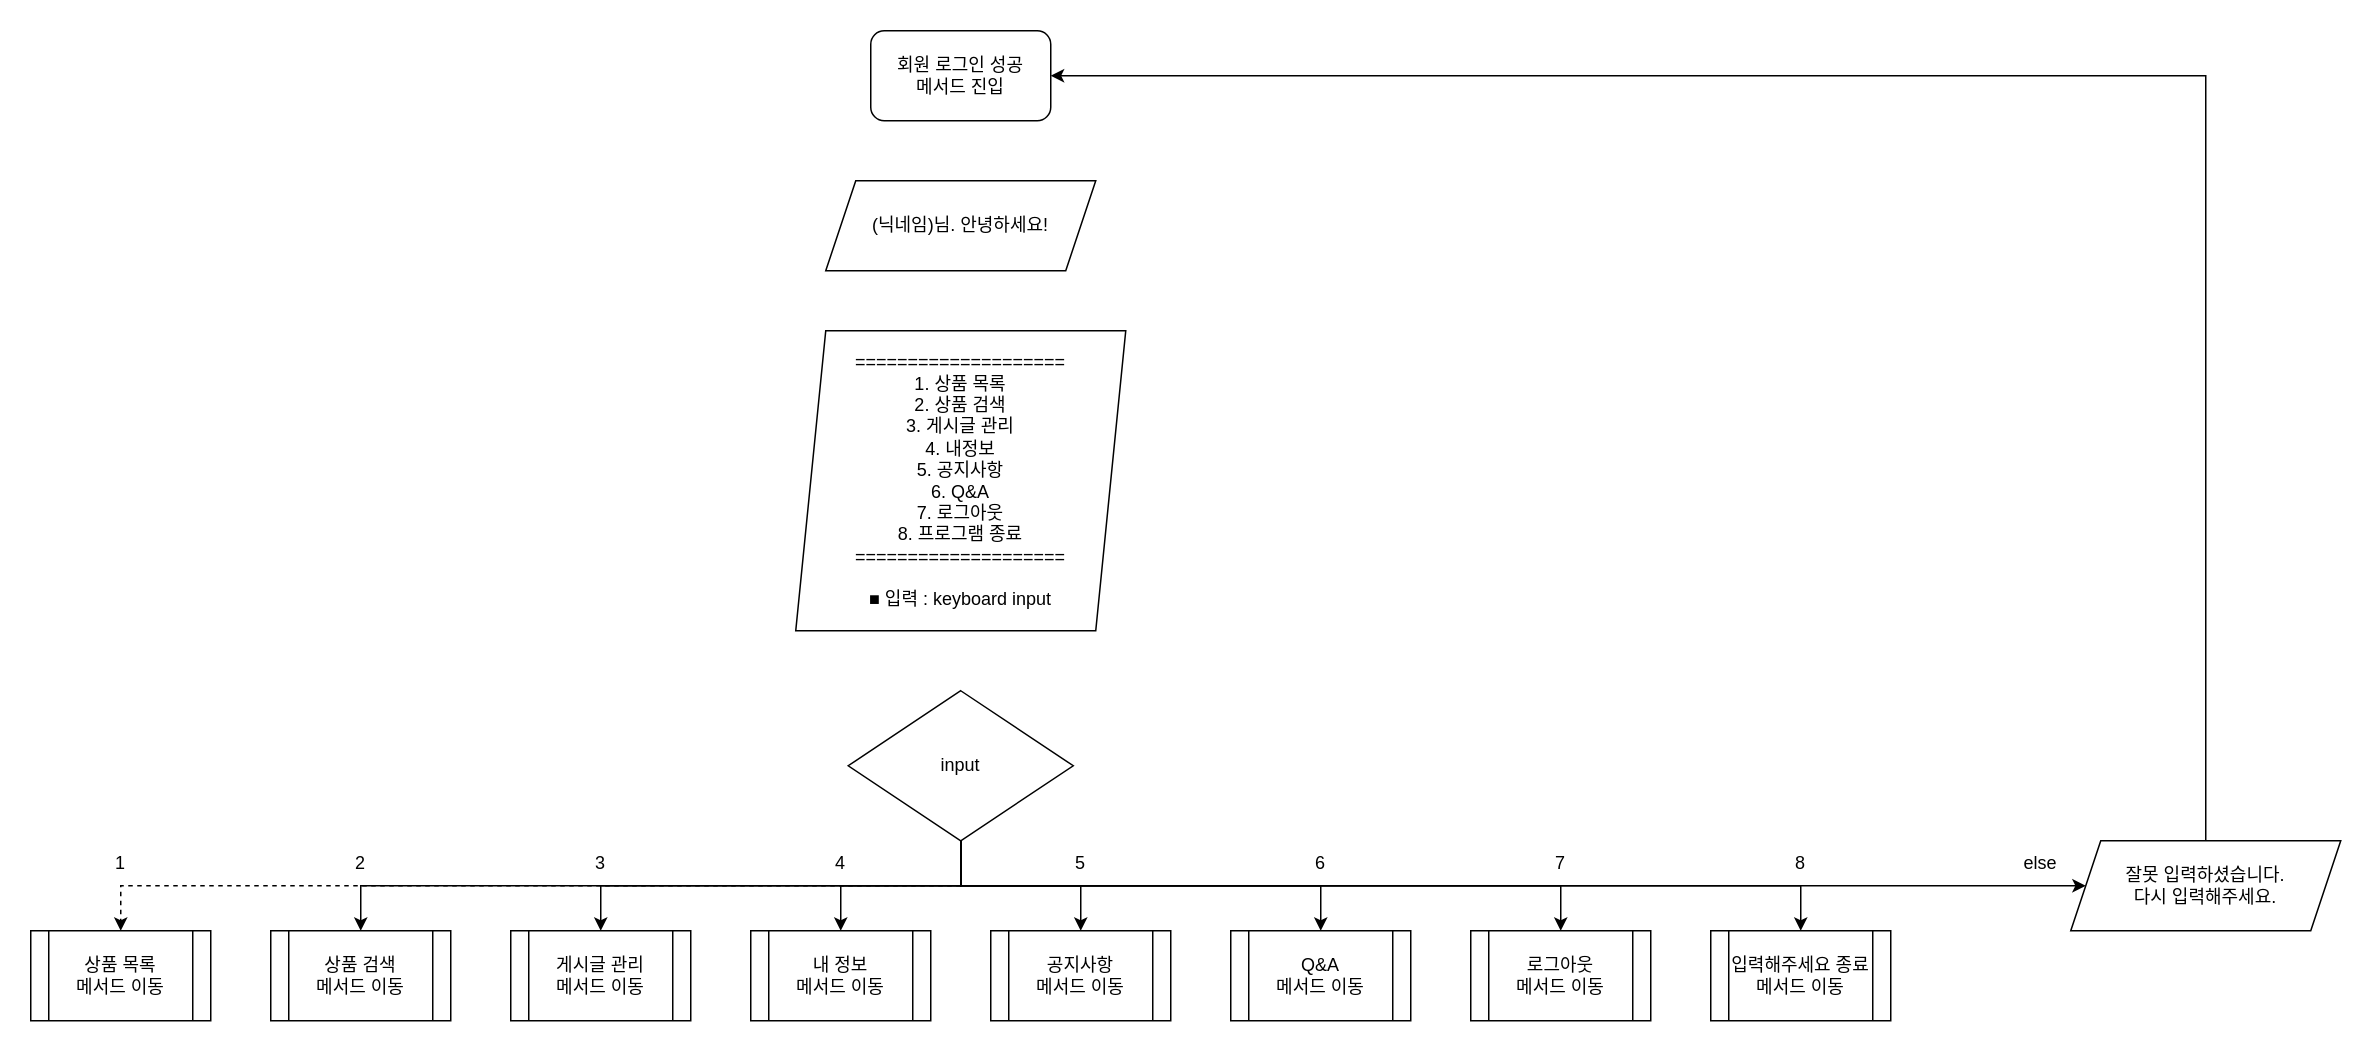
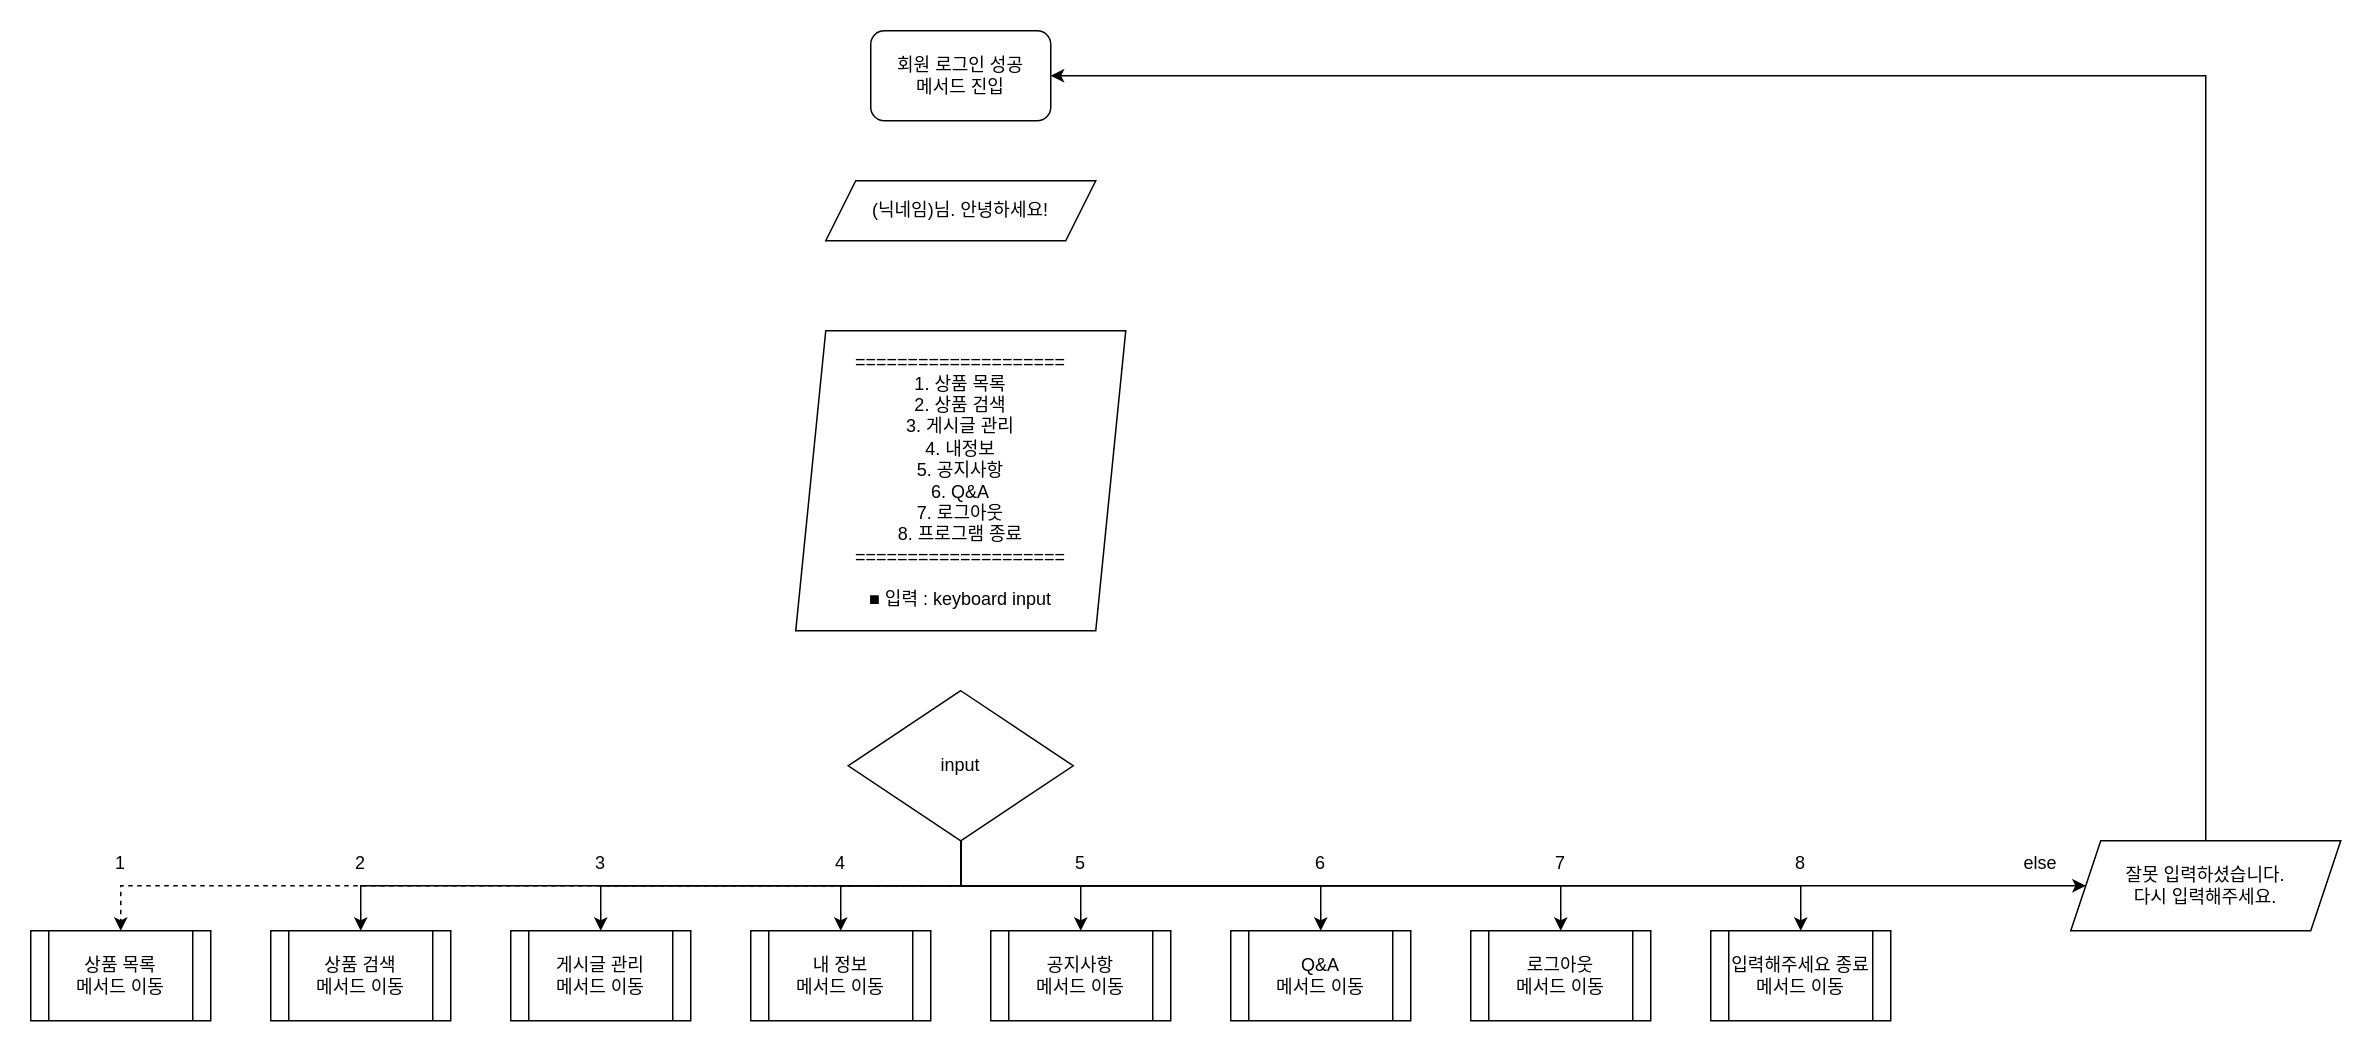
node "(닉네임)님. 안녕하세요!": size 270x90 -> 270x60
